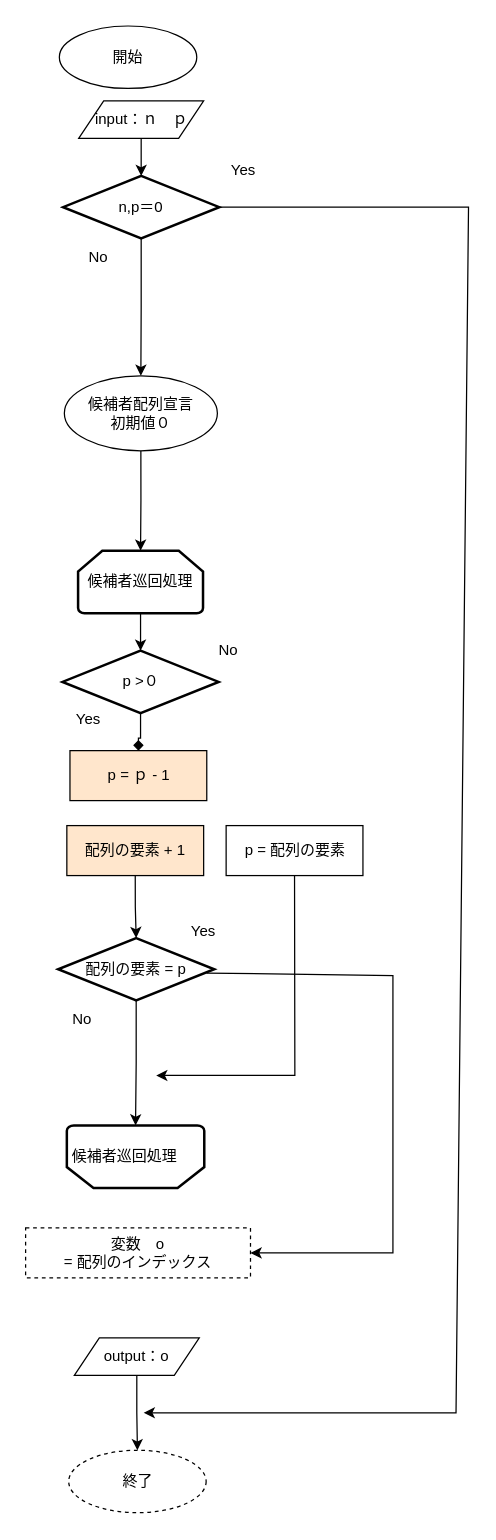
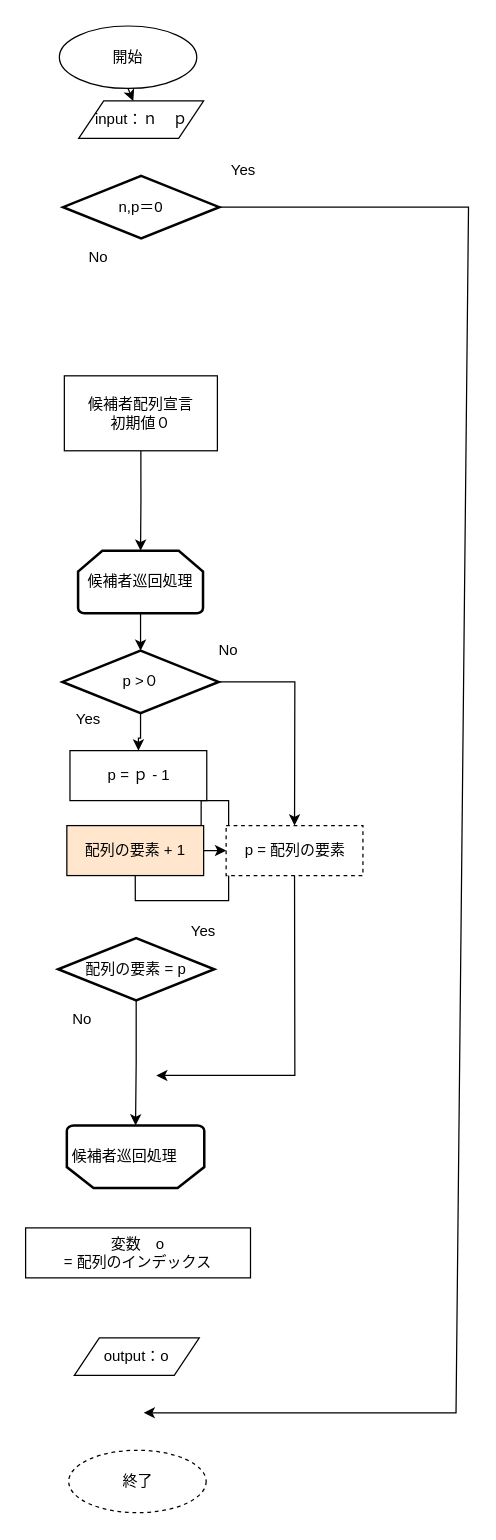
edge "開始" -> "input：ｎ ｐ": added
edge "input：ｎ ｐ" -> "n,p＝0": removed
edge "n,p＝0" -> "候補者配列宣言 初期値０": removed
node "候補者配列宣言 初期値０": shape ellipse -> rectangle
edge "p >０" -> "p = 配列の要素": added
edge "p >０" -> "p = ｐ - 1": arrowhead diamond -> classic
node "p = ｐ - 1": fillcolor #ffe6cc -> #ffffff
node "p = 配列の要素": style solid -> dashed
edge "配列の要素 + 1" -> "配列の要素 = p": now "配列の要素 + 1" -> "p = 配列の要素"
edge "配列の要素 = p" -> "変数 o = 配列のインデックス": removed
node "変数 o = 配列のインデックス": style dashed -> solid
edge "output：o" -> "終了": removed
